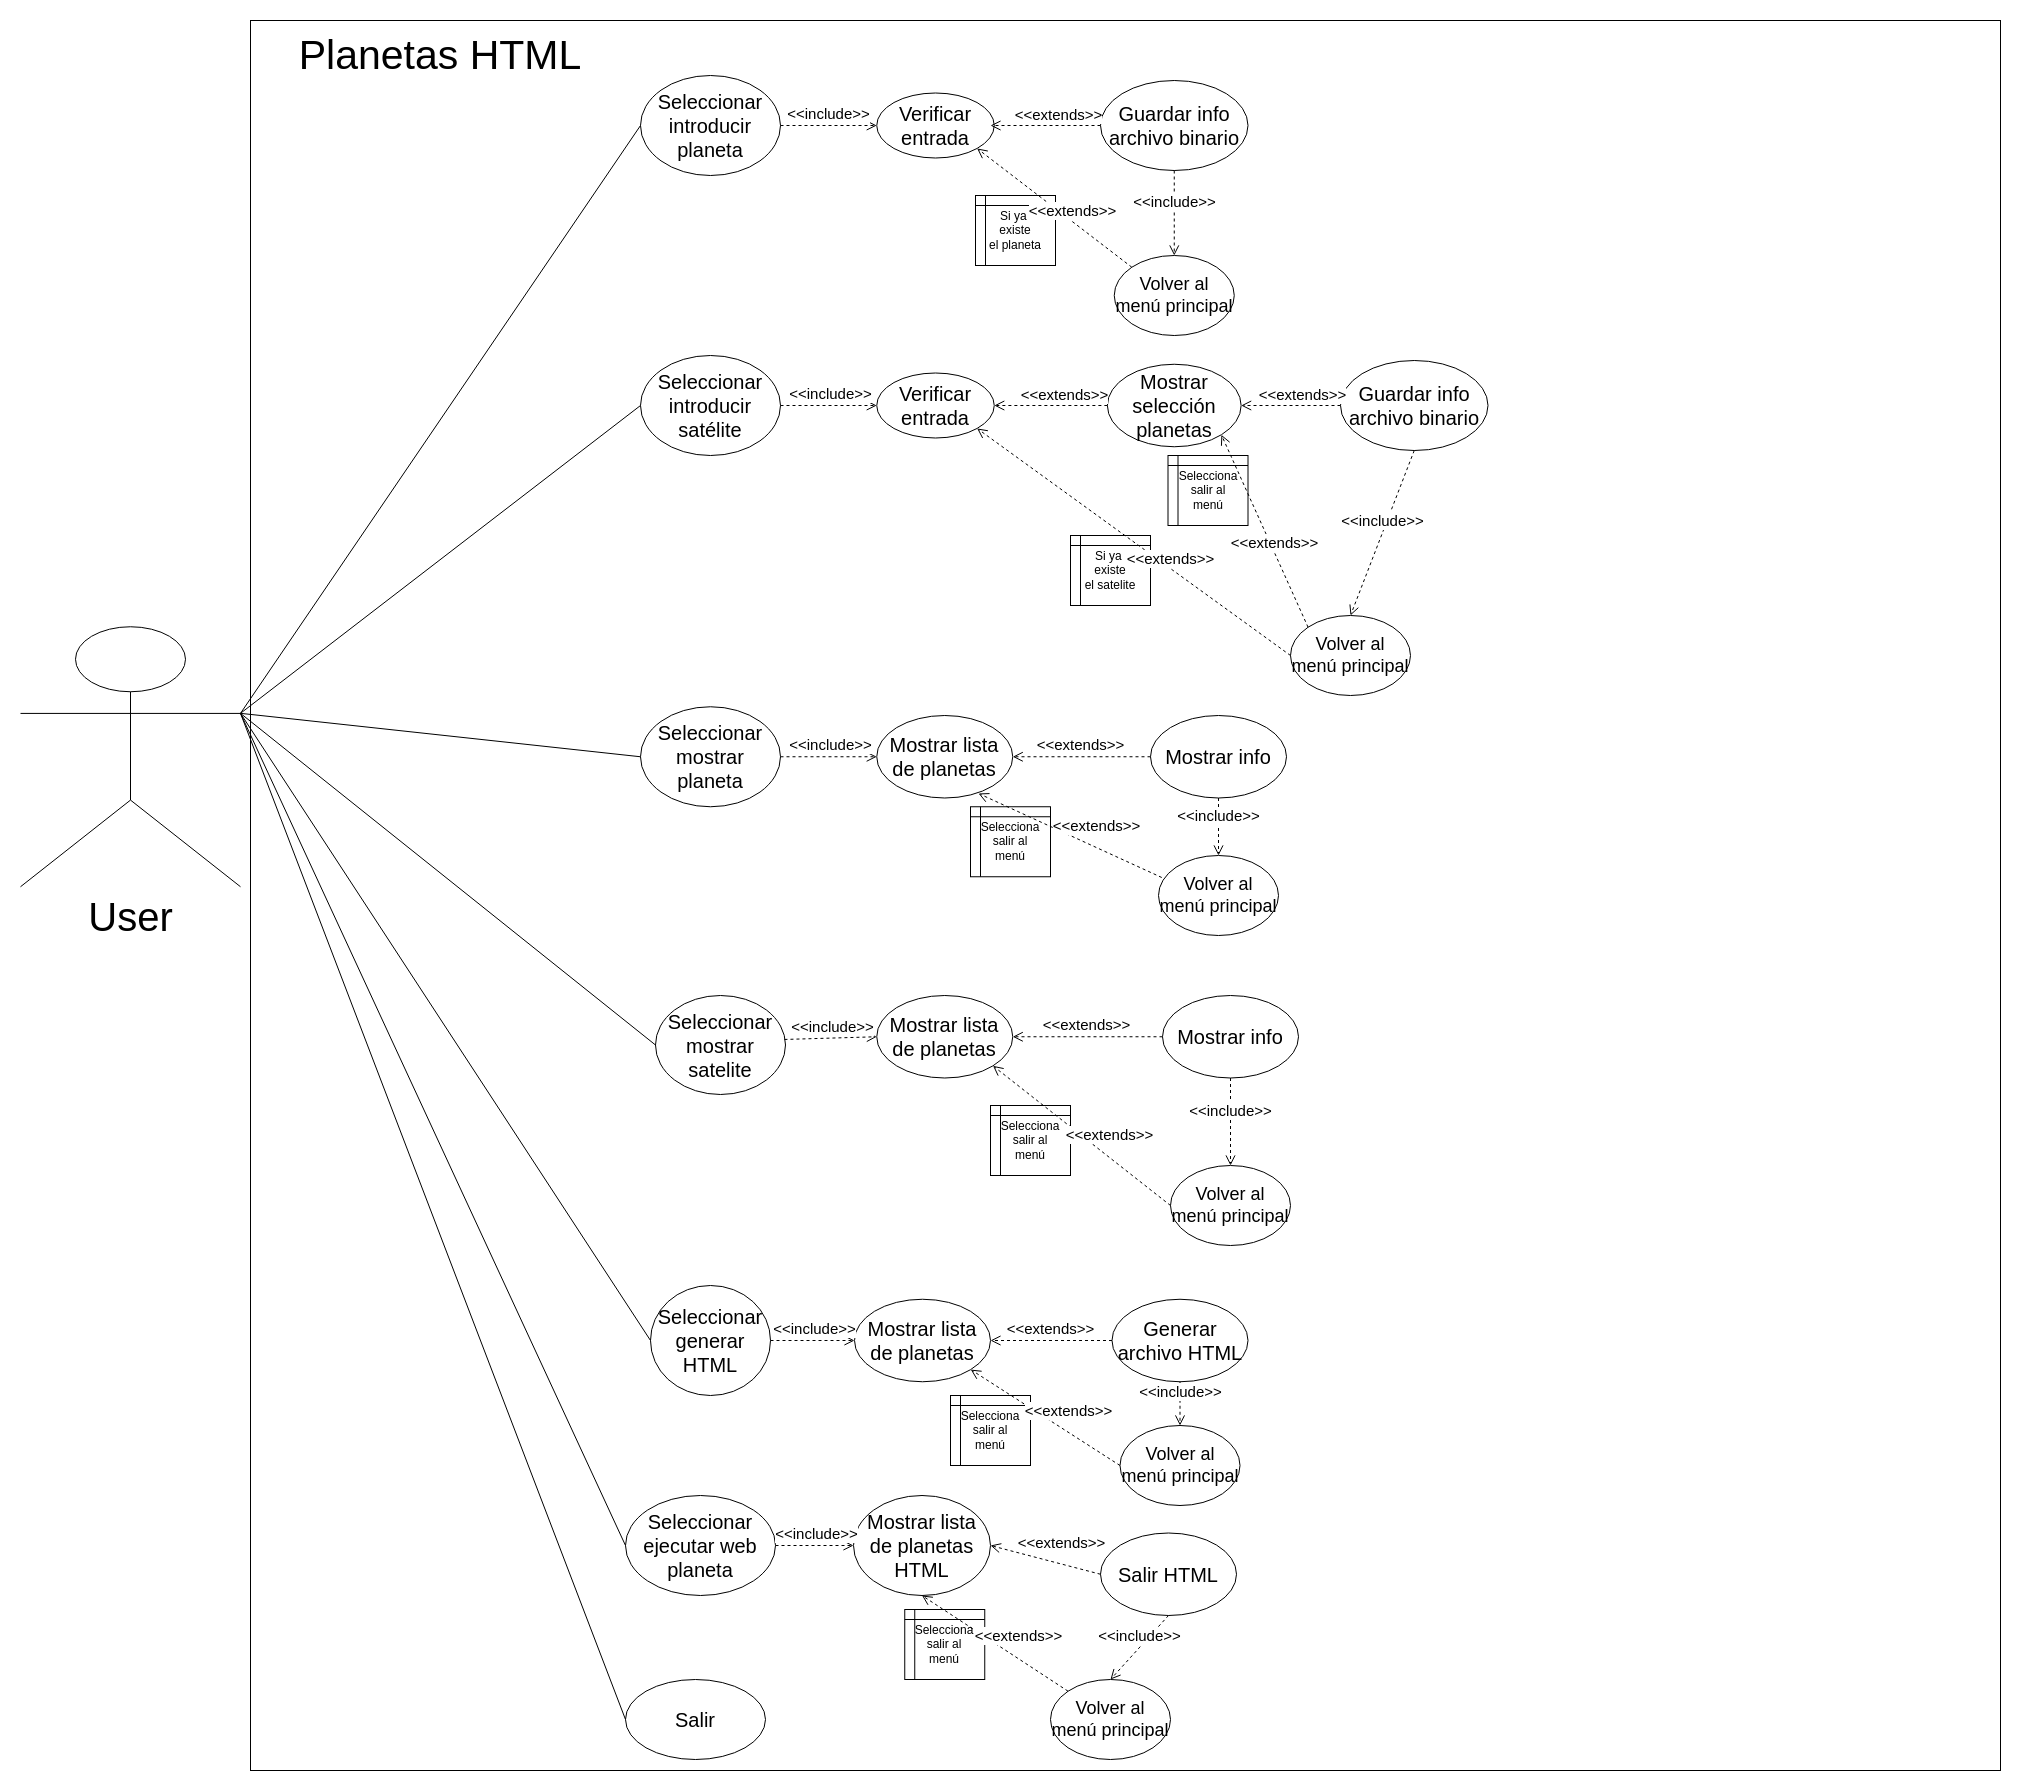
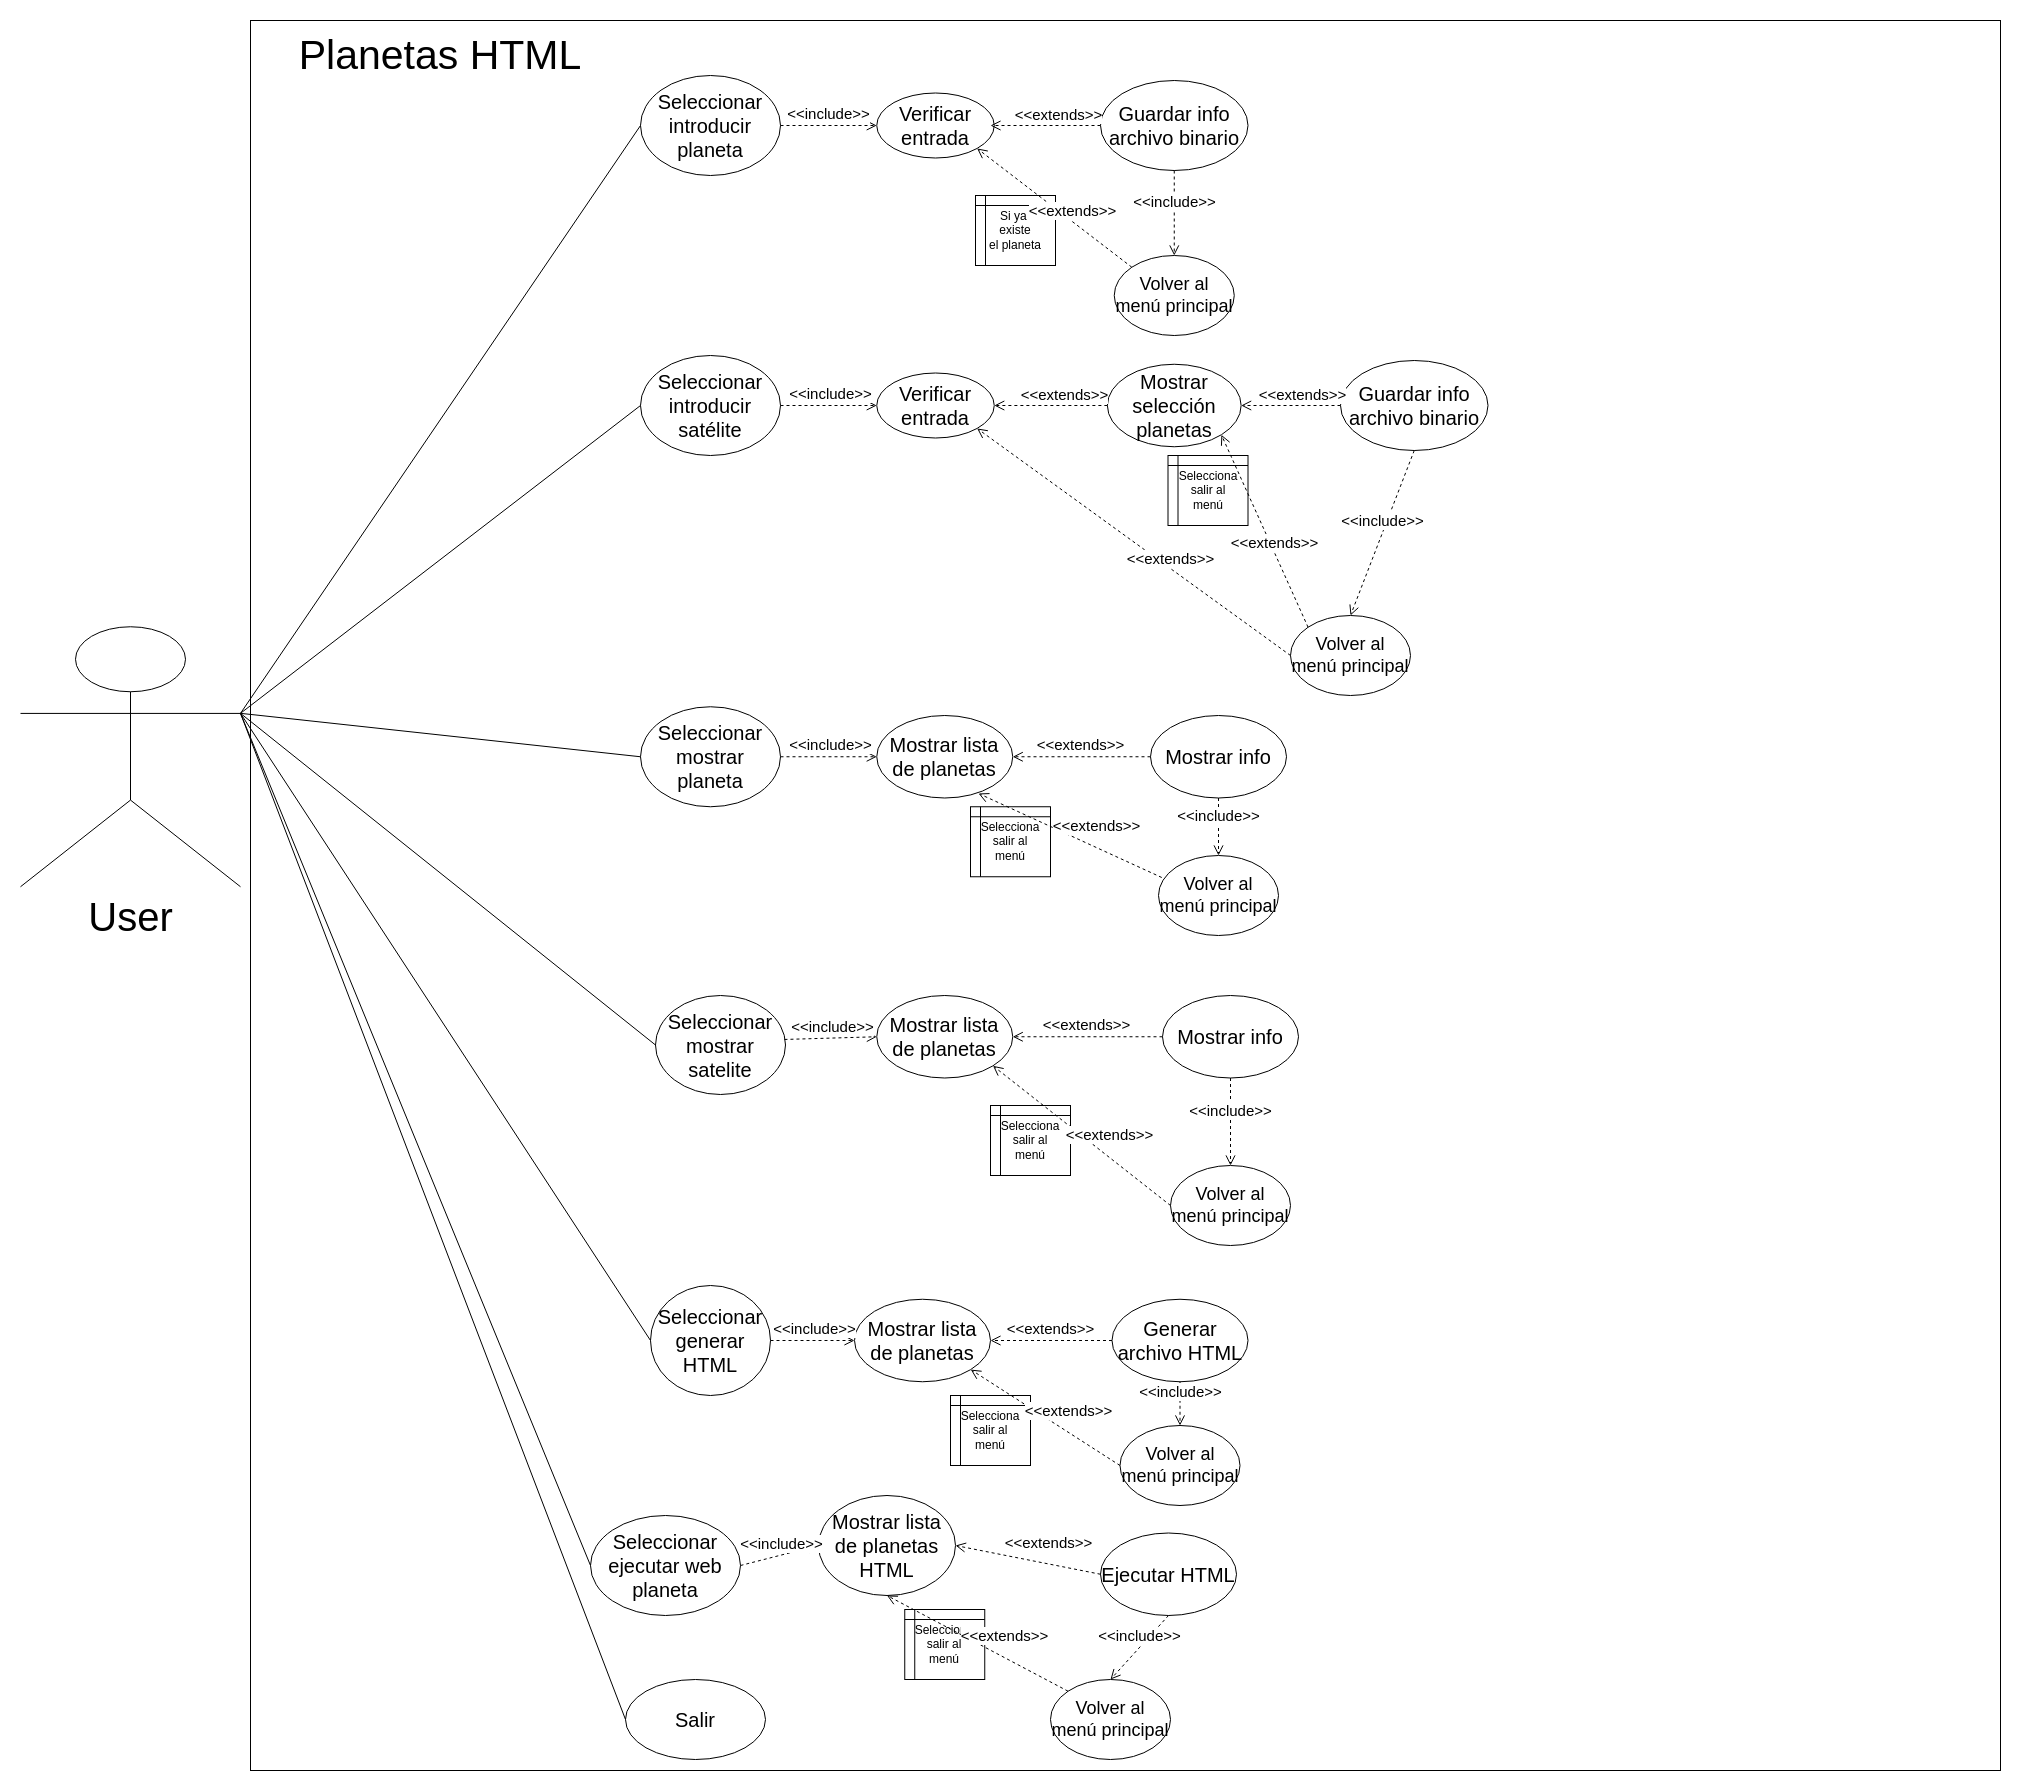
node "Si ya existe el satelite": removed
node "Seleccionar ejecutar web planeta": moved (701, 1546) -> (666, 1566)
node "Mostrar lista de planetas HTML": moved (922, 1546) -> (887, 1546)
node "Salir HTML": label "Salir HTML" -> "Ejecutar HTML"
